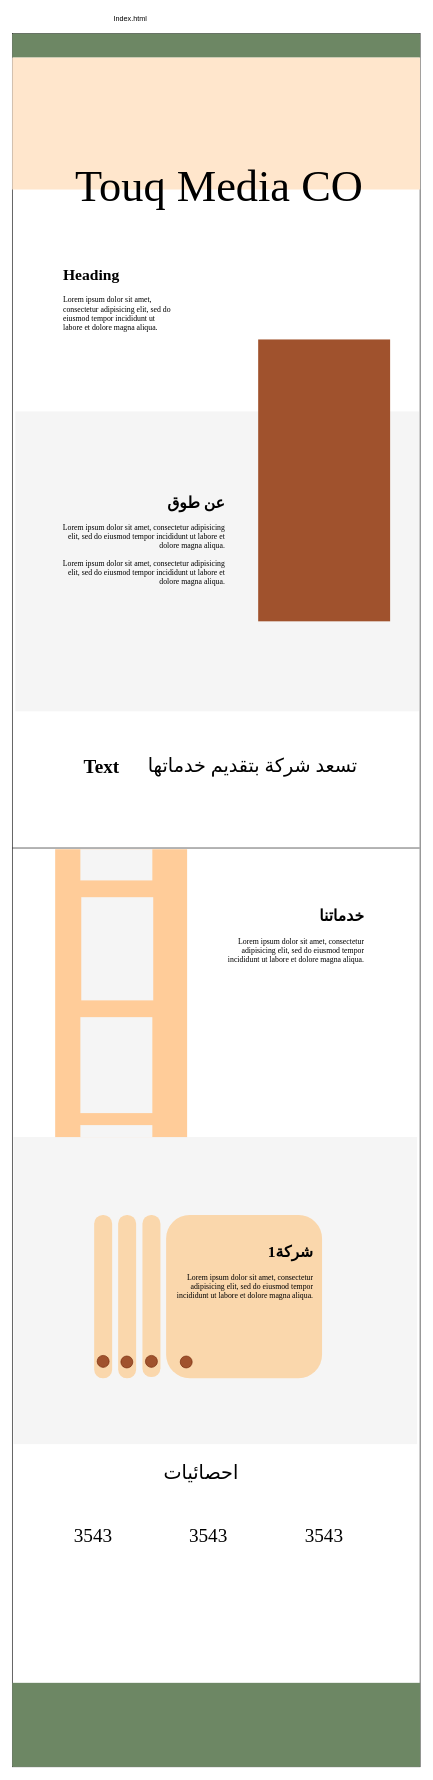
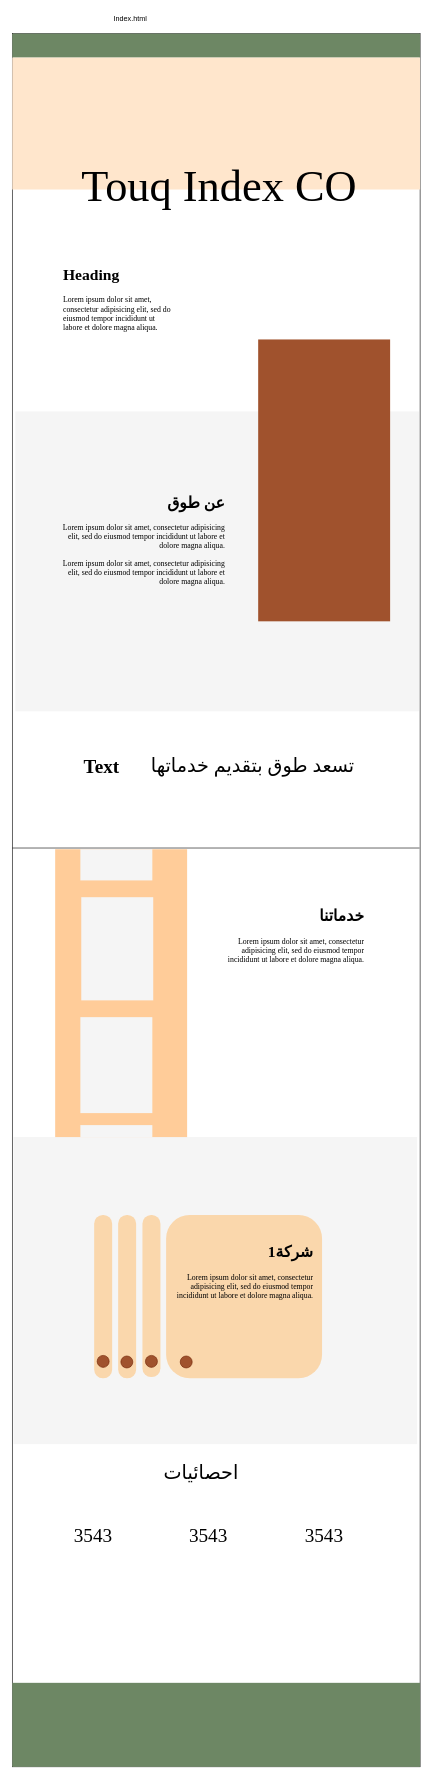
node "Touq Media CO": label "Touq Media CO" -> "Touq Index CO"
node "تسعد شركة بتقديم خدماتها": label "تسعد شركة بتقديم خدماتها" -> "تسعد طوق بتقديم خدماتها"
